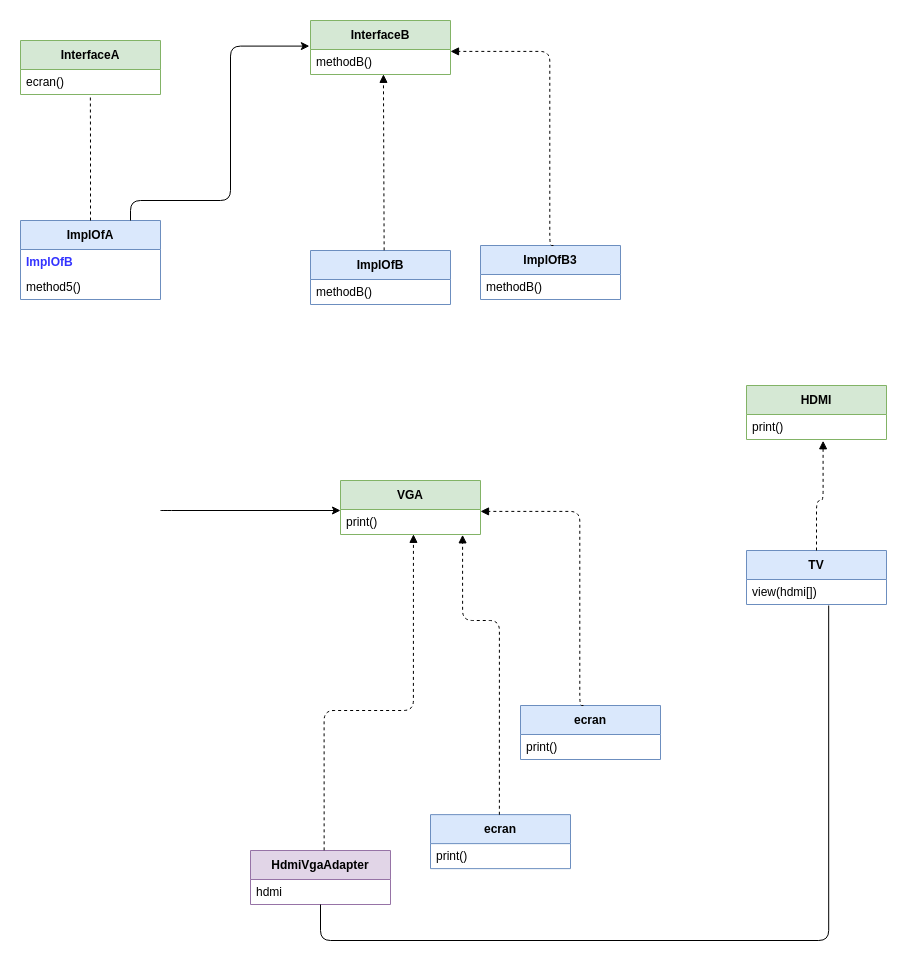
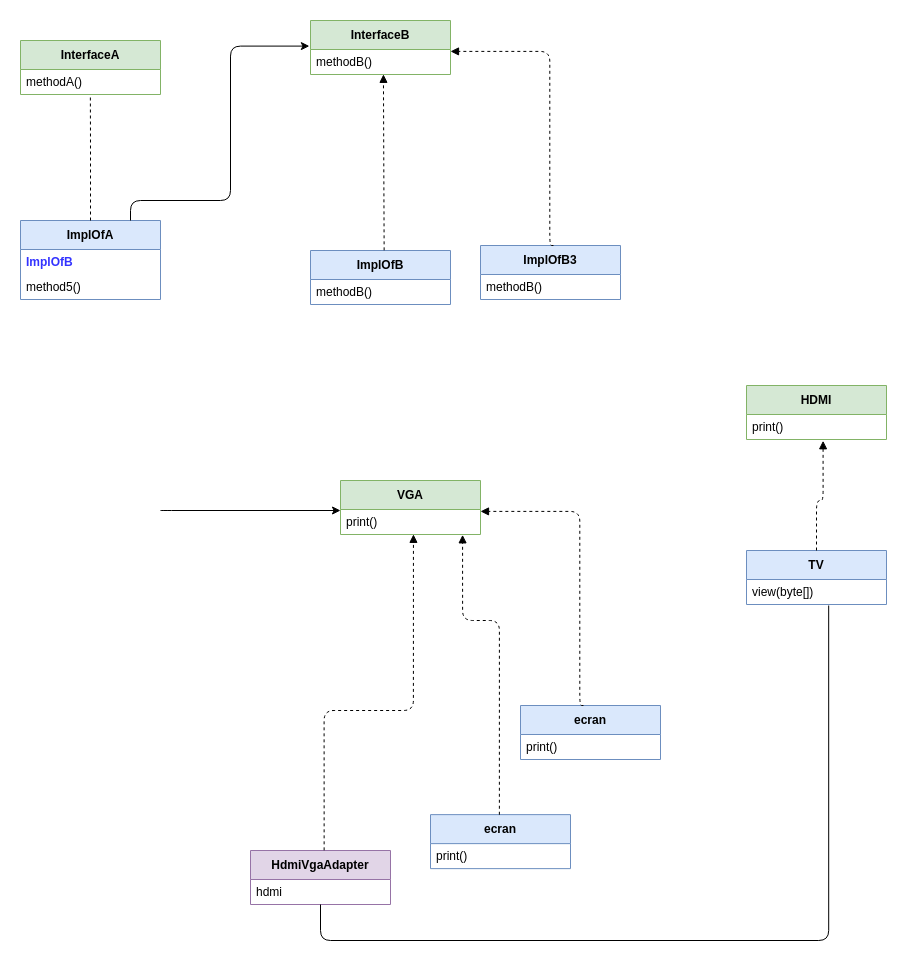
node "ecran()": label "ecran()" -> "methodA()"
node "view(hdmi[])": label "view(hdmi[])" -> "view(byte[])"
